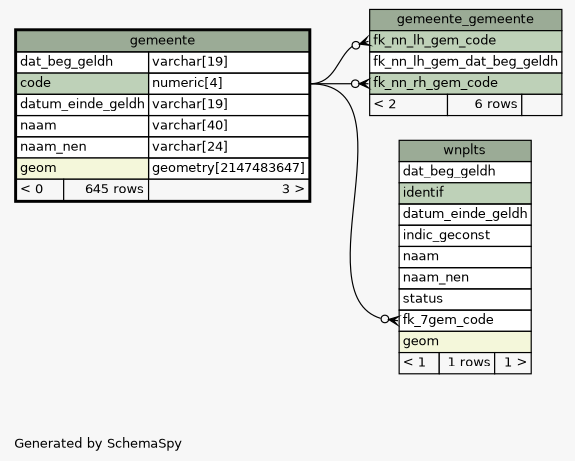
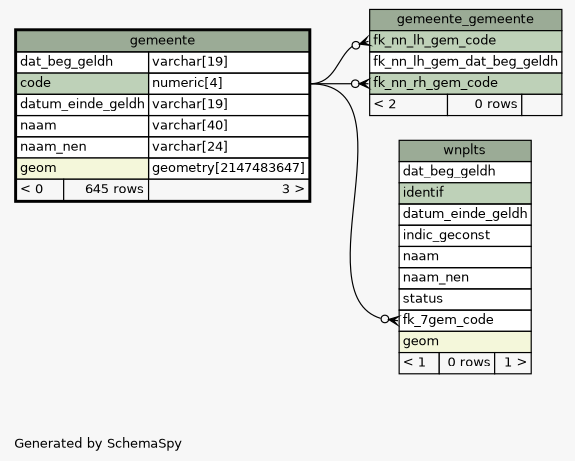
node "gemeente_gemeente": text "6 rows" -> "0 rows"
node "wnplts": text "1 rows" -> "0 rows"
